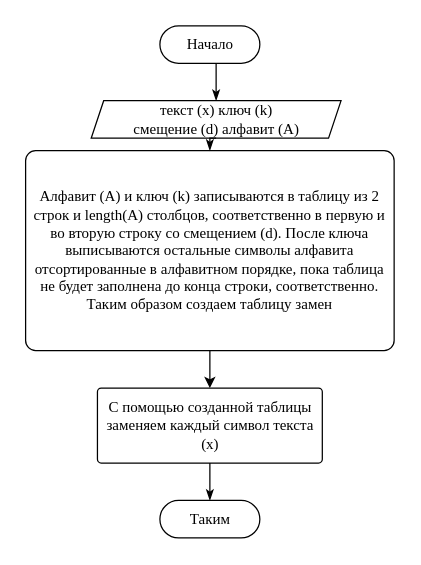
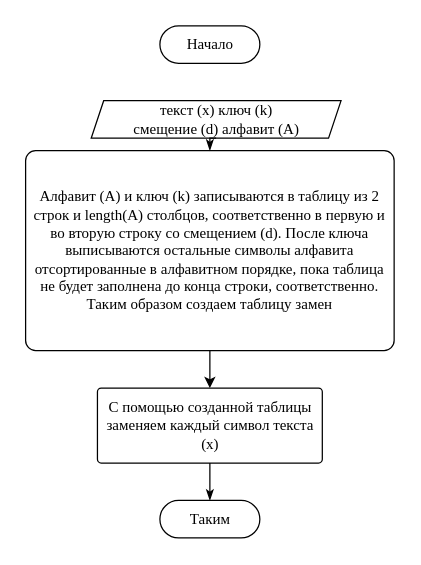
edge "Начало" -> "текст (x) ключ (k) смещение (d) алфавит (A)": removed
